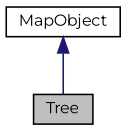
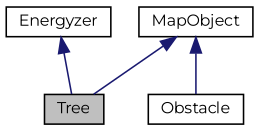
node "Energyzer": added
node "Obstacle": added
